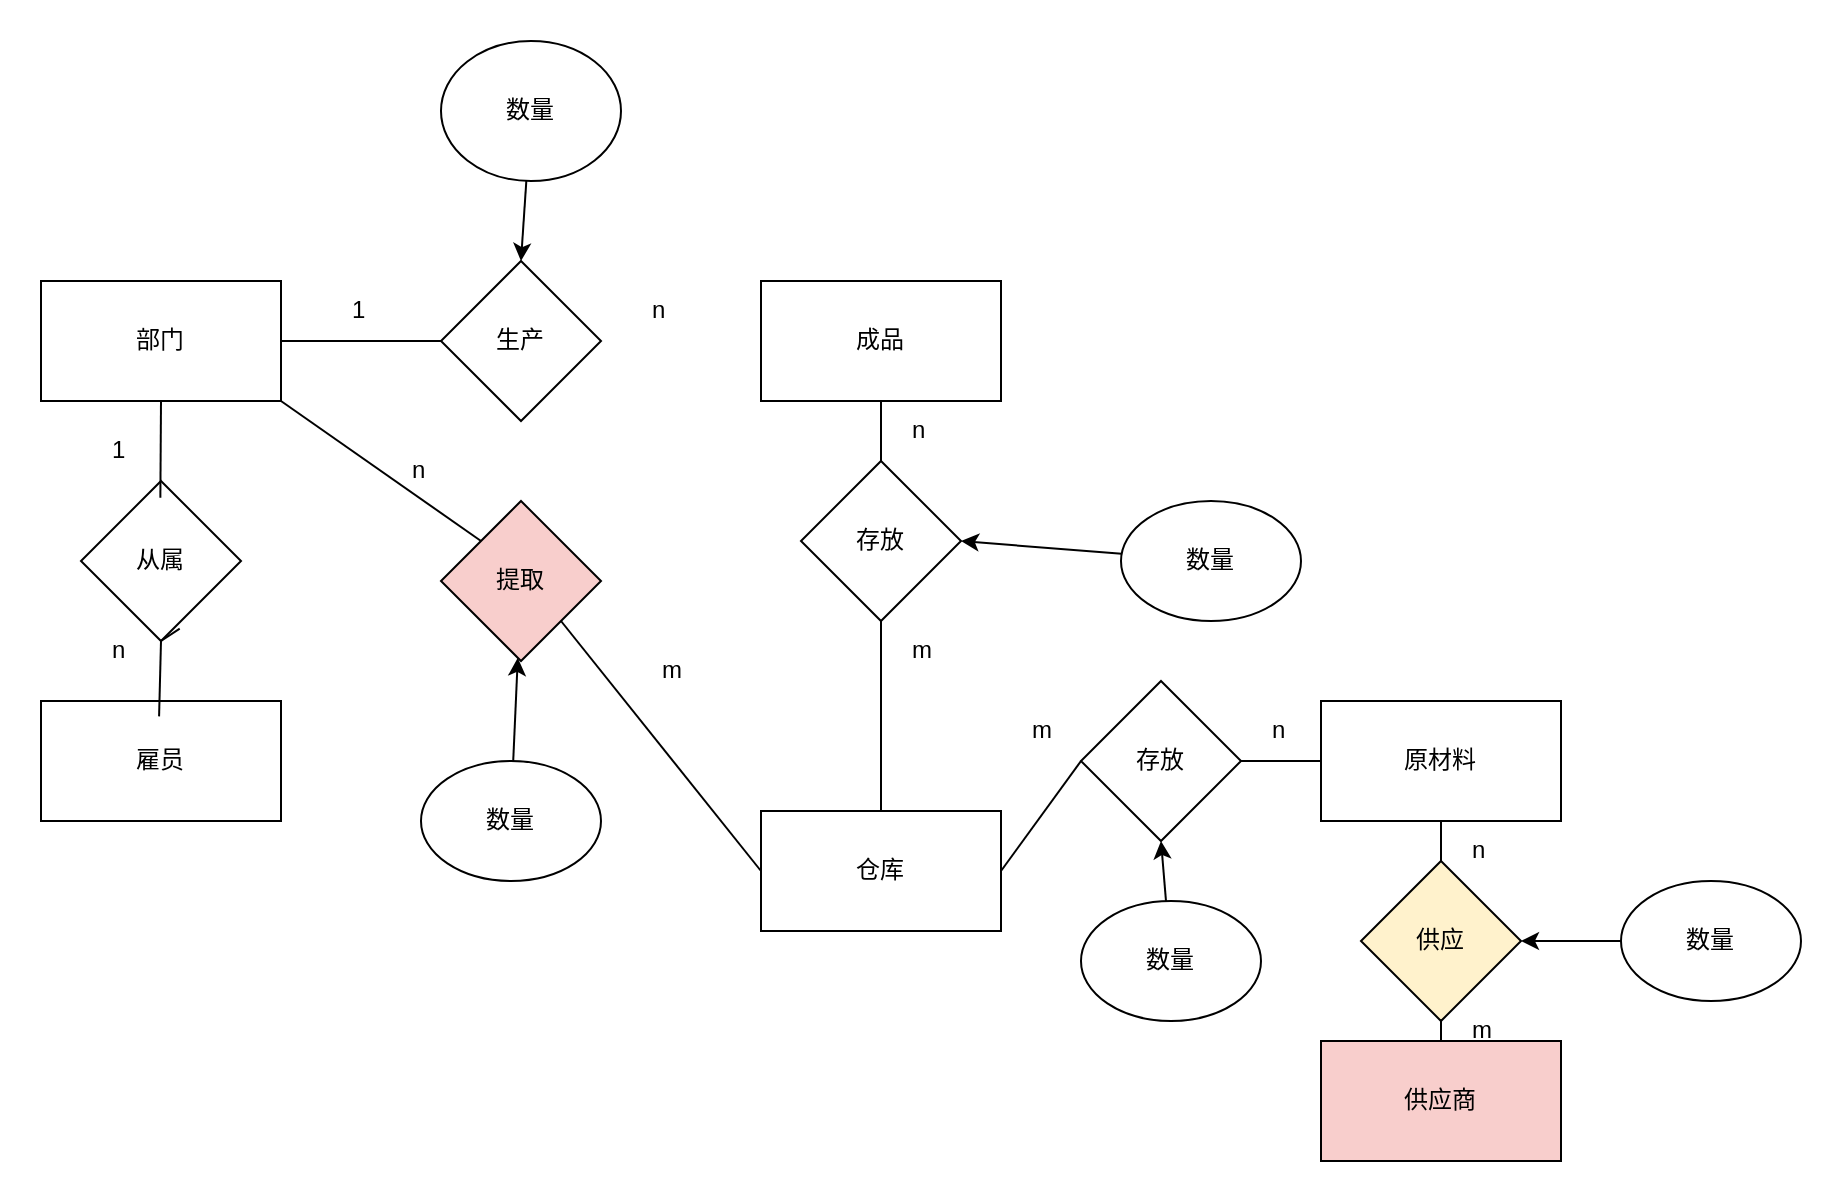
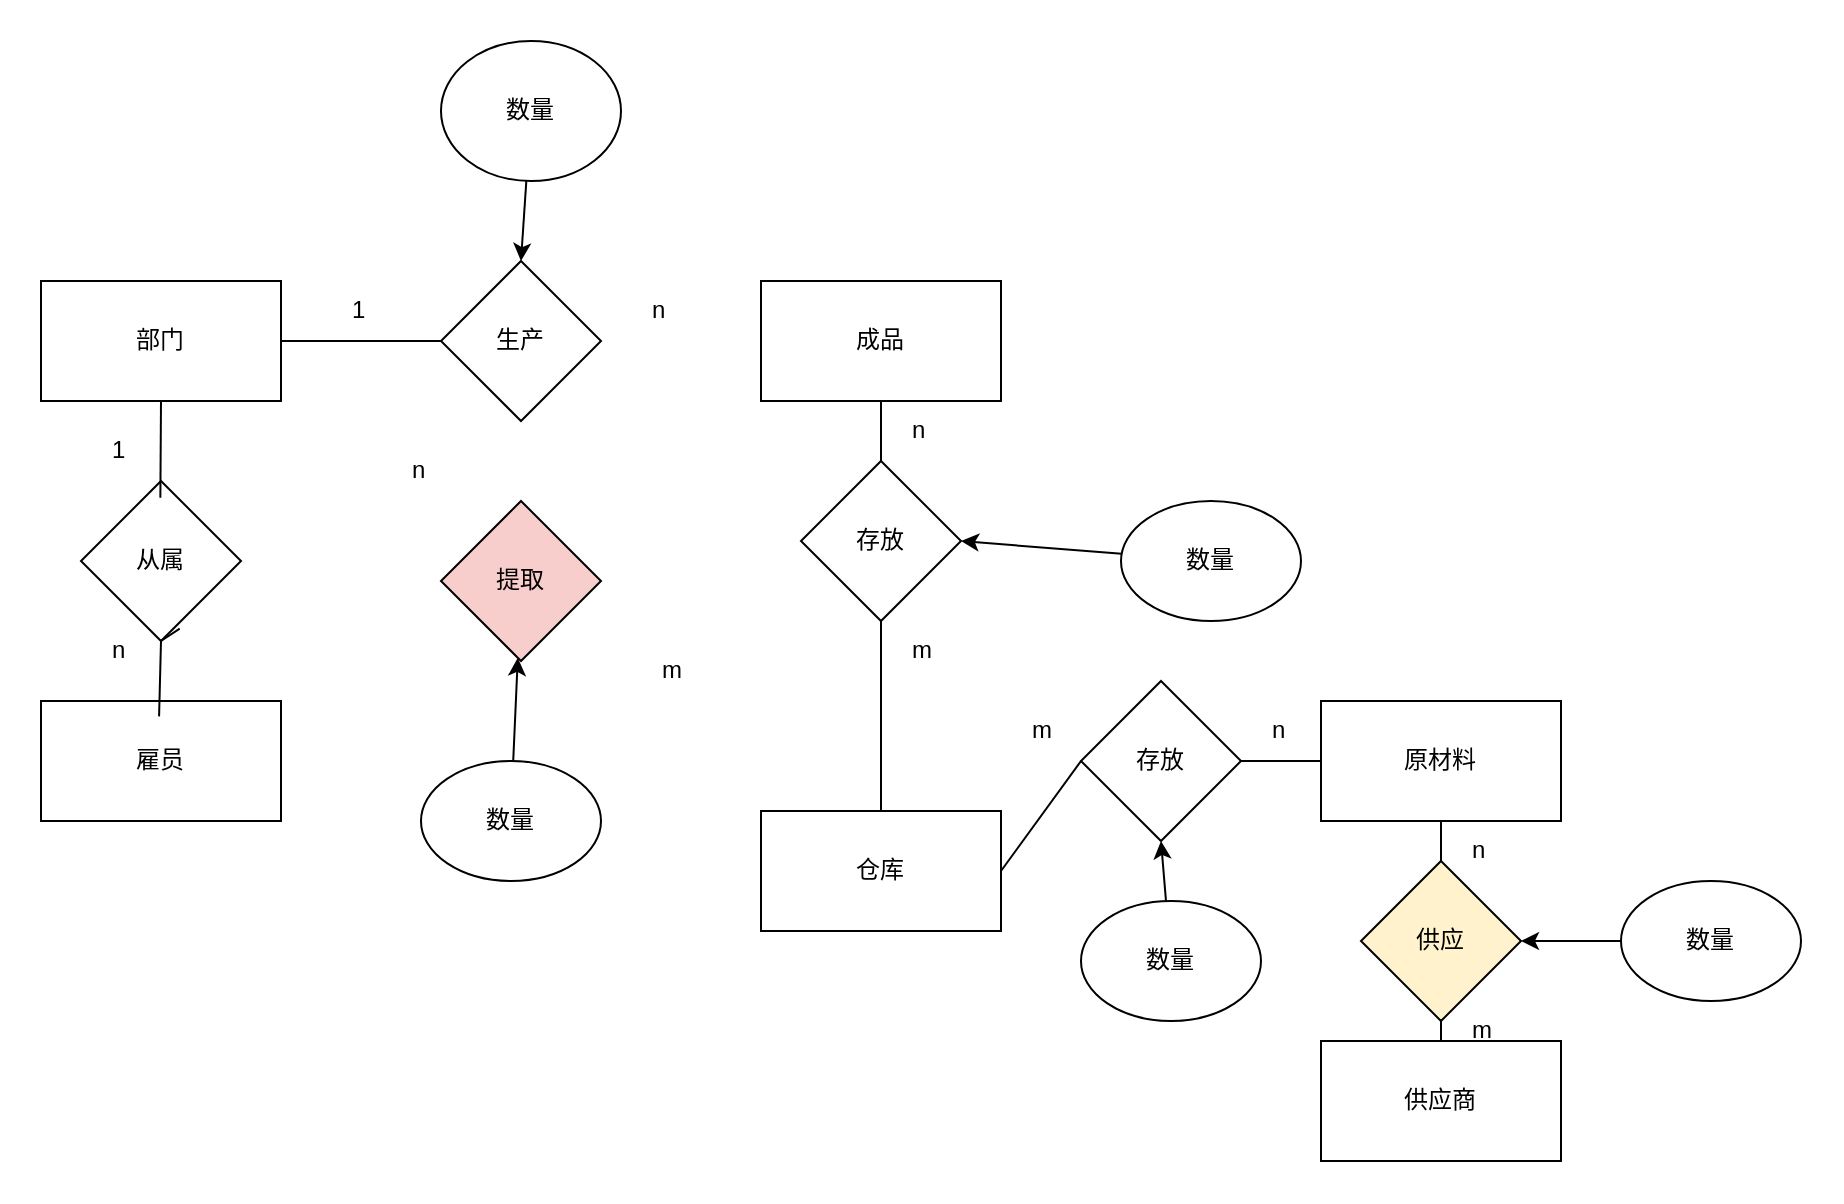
edge "部门" -- "提取": removed
edge "提取" -- "仓库": removed
node "供应商": fillcolor #f8cecc -> #ffffff
